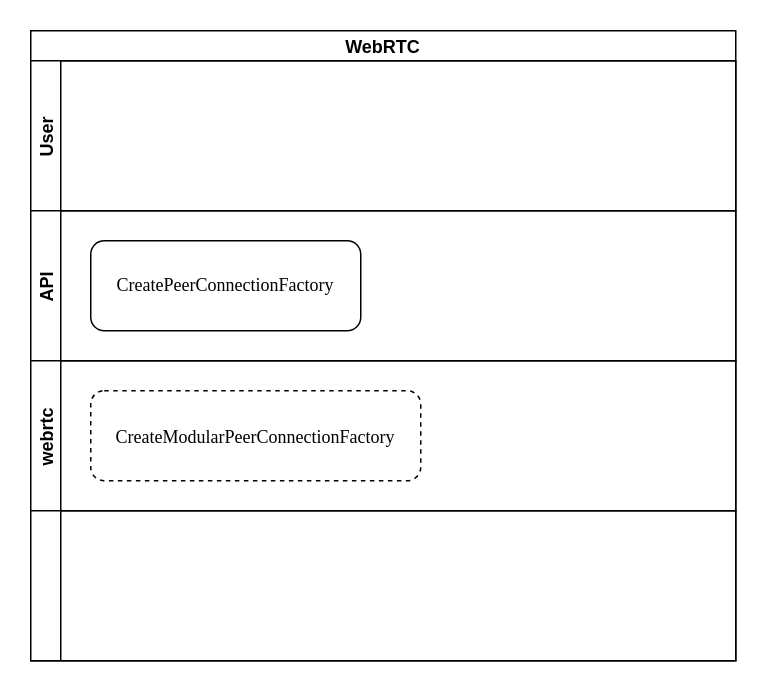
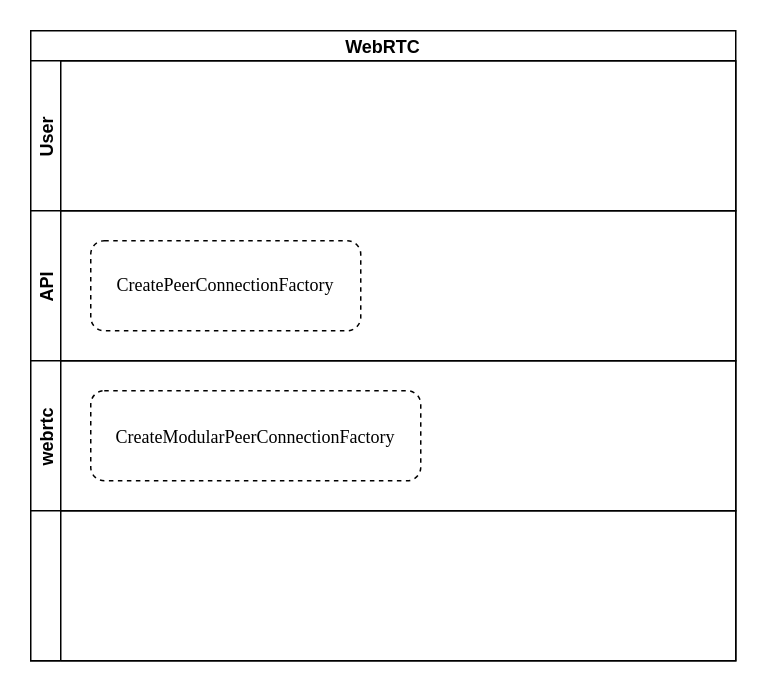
node "CreatePeerConnectionFactory": style solid -> dashed
